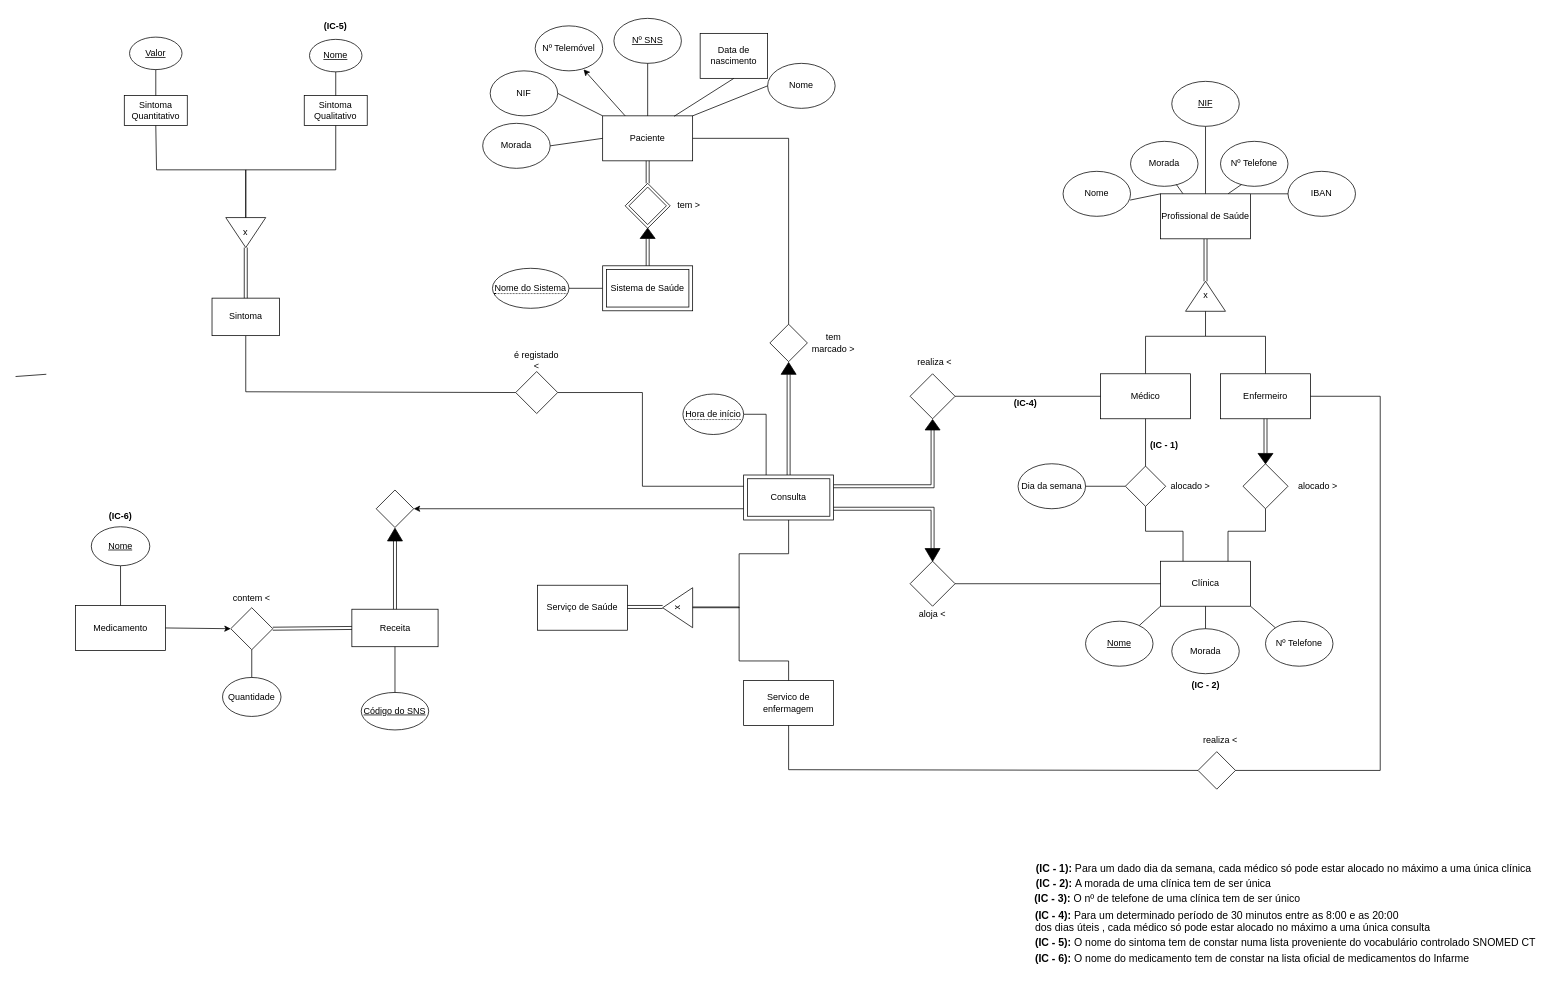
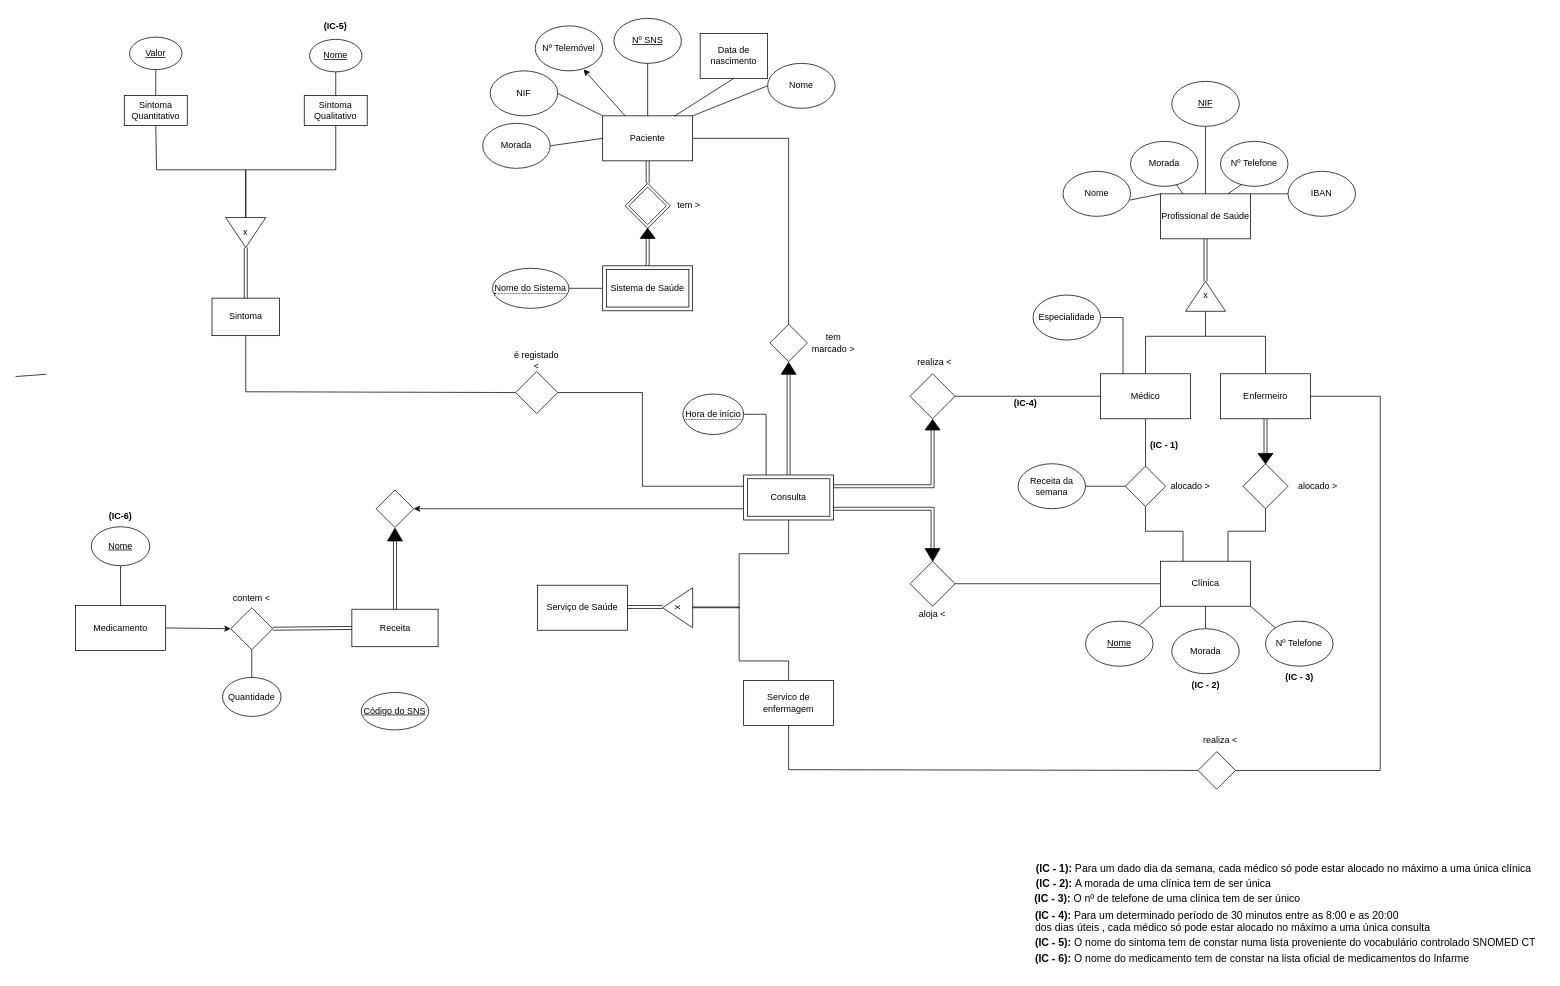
node "Especialidade": added
edge "Especialidade" -- "Médico": added
node "Dia da semana": label "Dia da semana" -> "Receita da semana"
edge "Receita" -- "Código do SNS": removed
node "(IC - 3)": added
